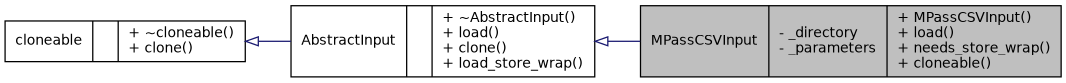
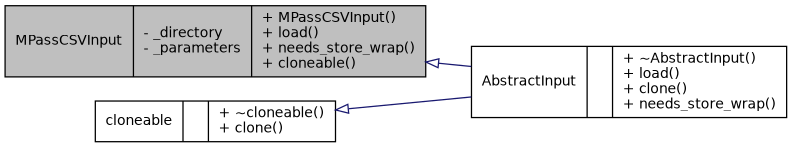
edge "MPassCSVInput" -> "AbstractInput": reversed
node "AbstractInput": text "+ load_store_wrap()" -> "+ needs_store_wrap()"
